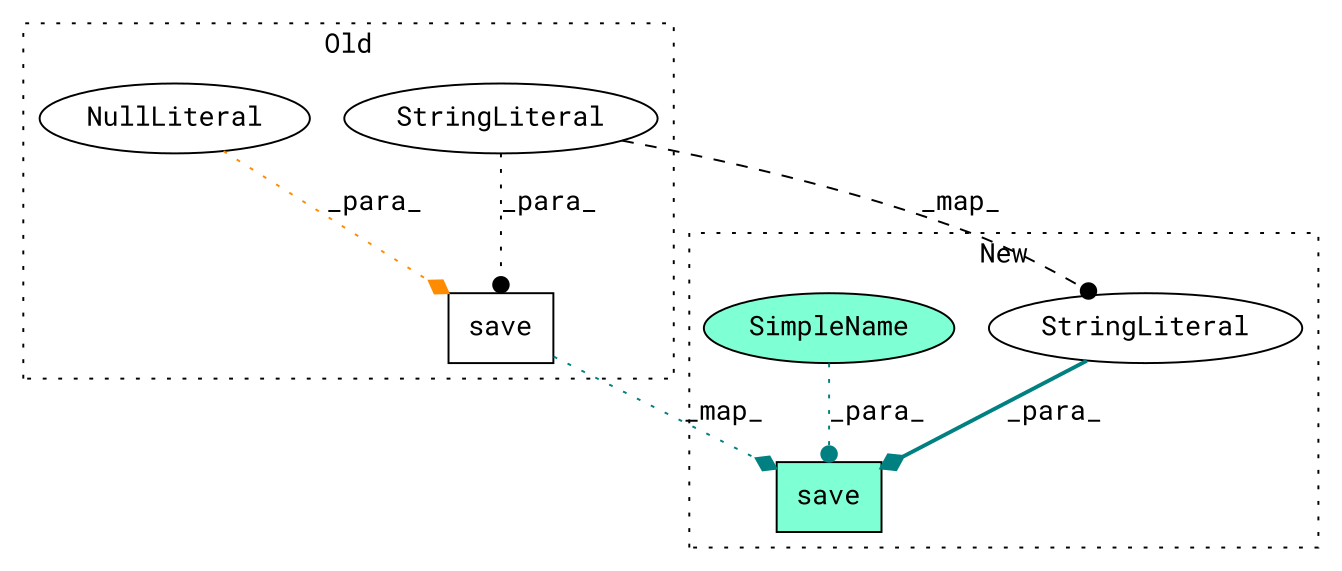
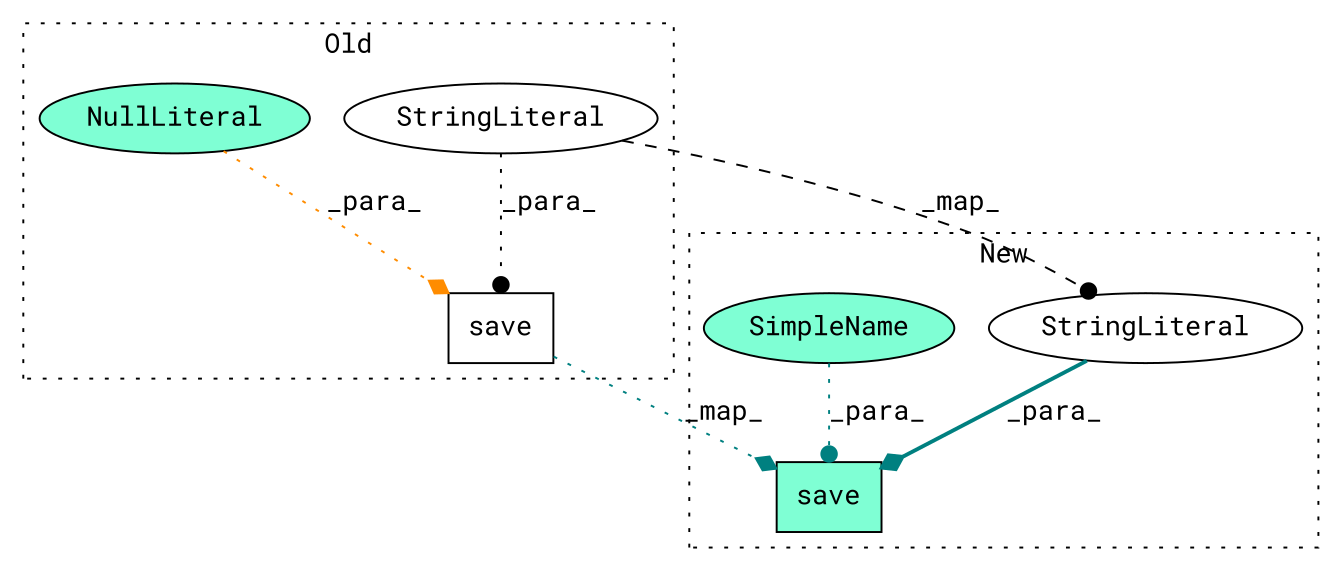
node "NullLiteral": fillcolor white -> aquamarine
